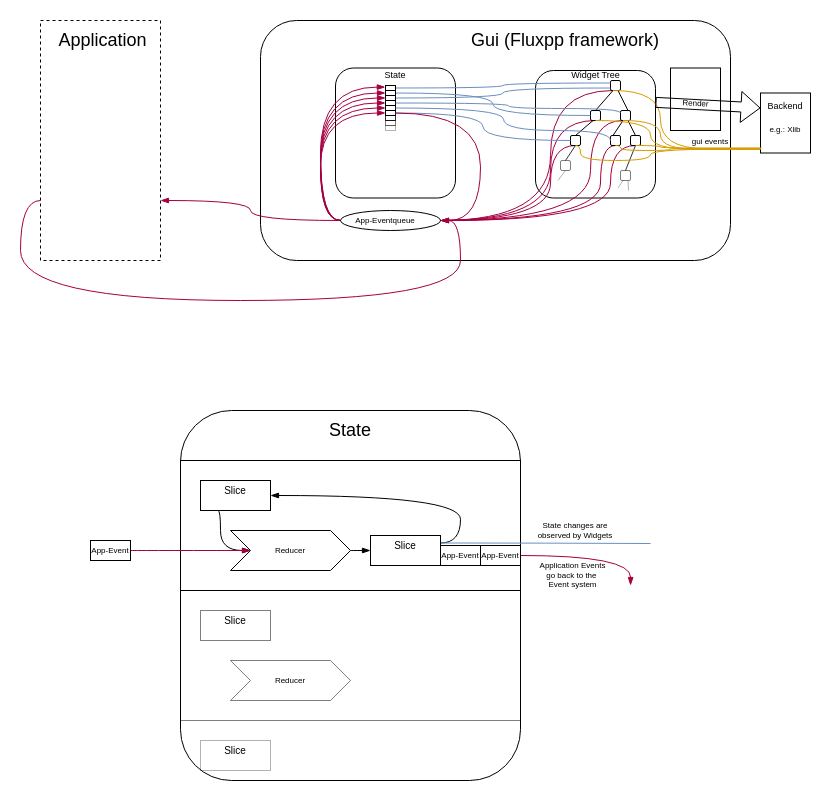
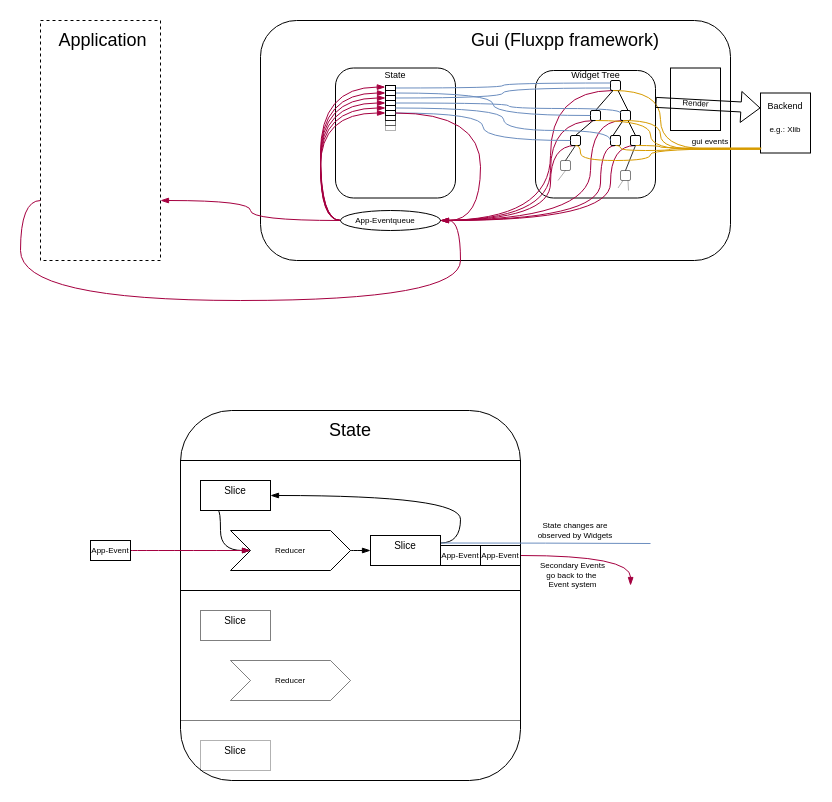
node "Application Events go back to the Event system": label "Application Events go back to the Event system" -> "Secondary Events go back to the Event system"
